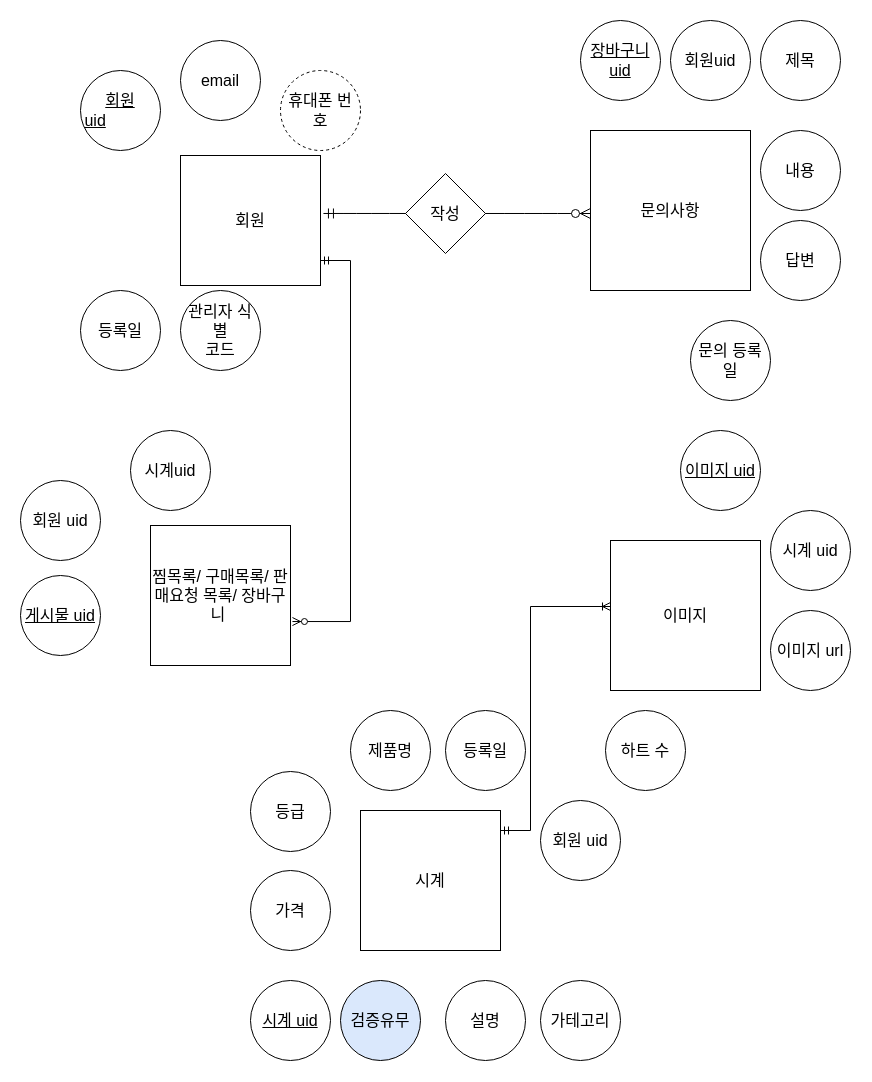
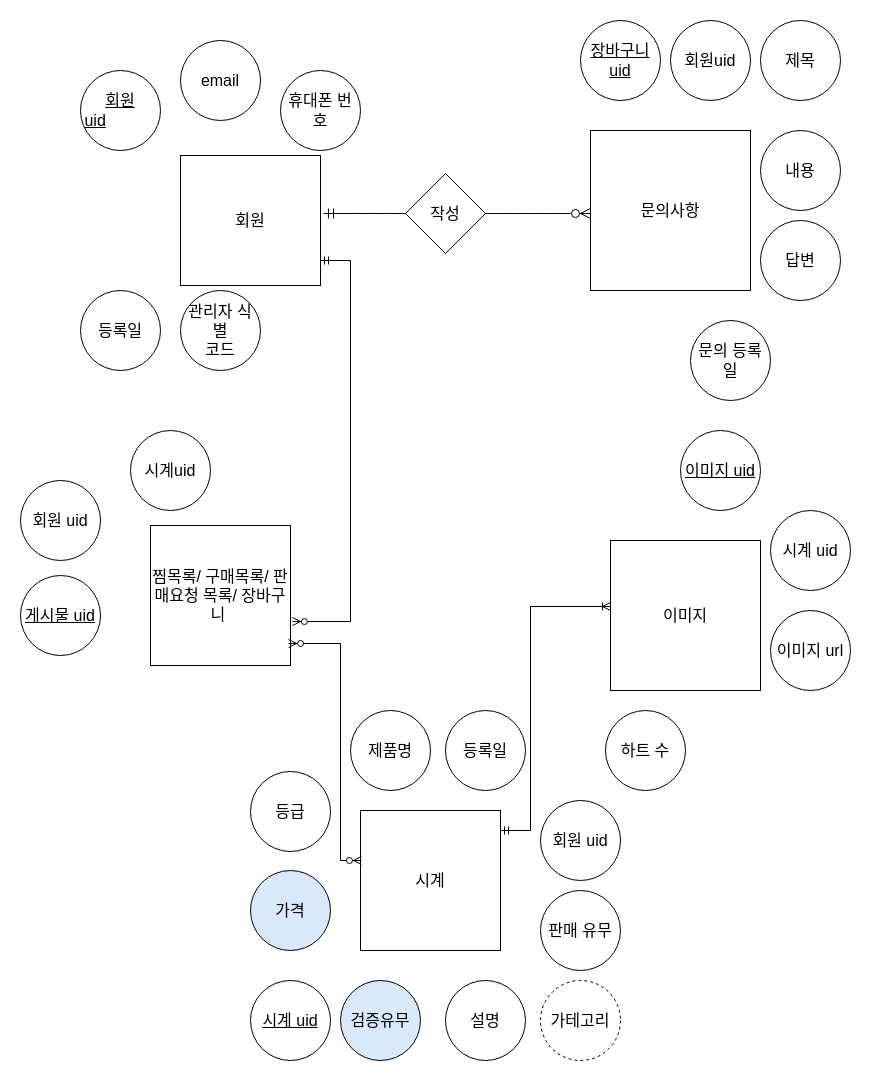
node "휴대폰 번호": style dashed -> solid
edge "찜목록/ 구매목록/ 판매요청 목록/ 장바구니" -- "시계": added
node "가격": fillcolor #ffffff -> #dae8fc
node "판매 유무": added
node "가테고리": style solid -> dashed
